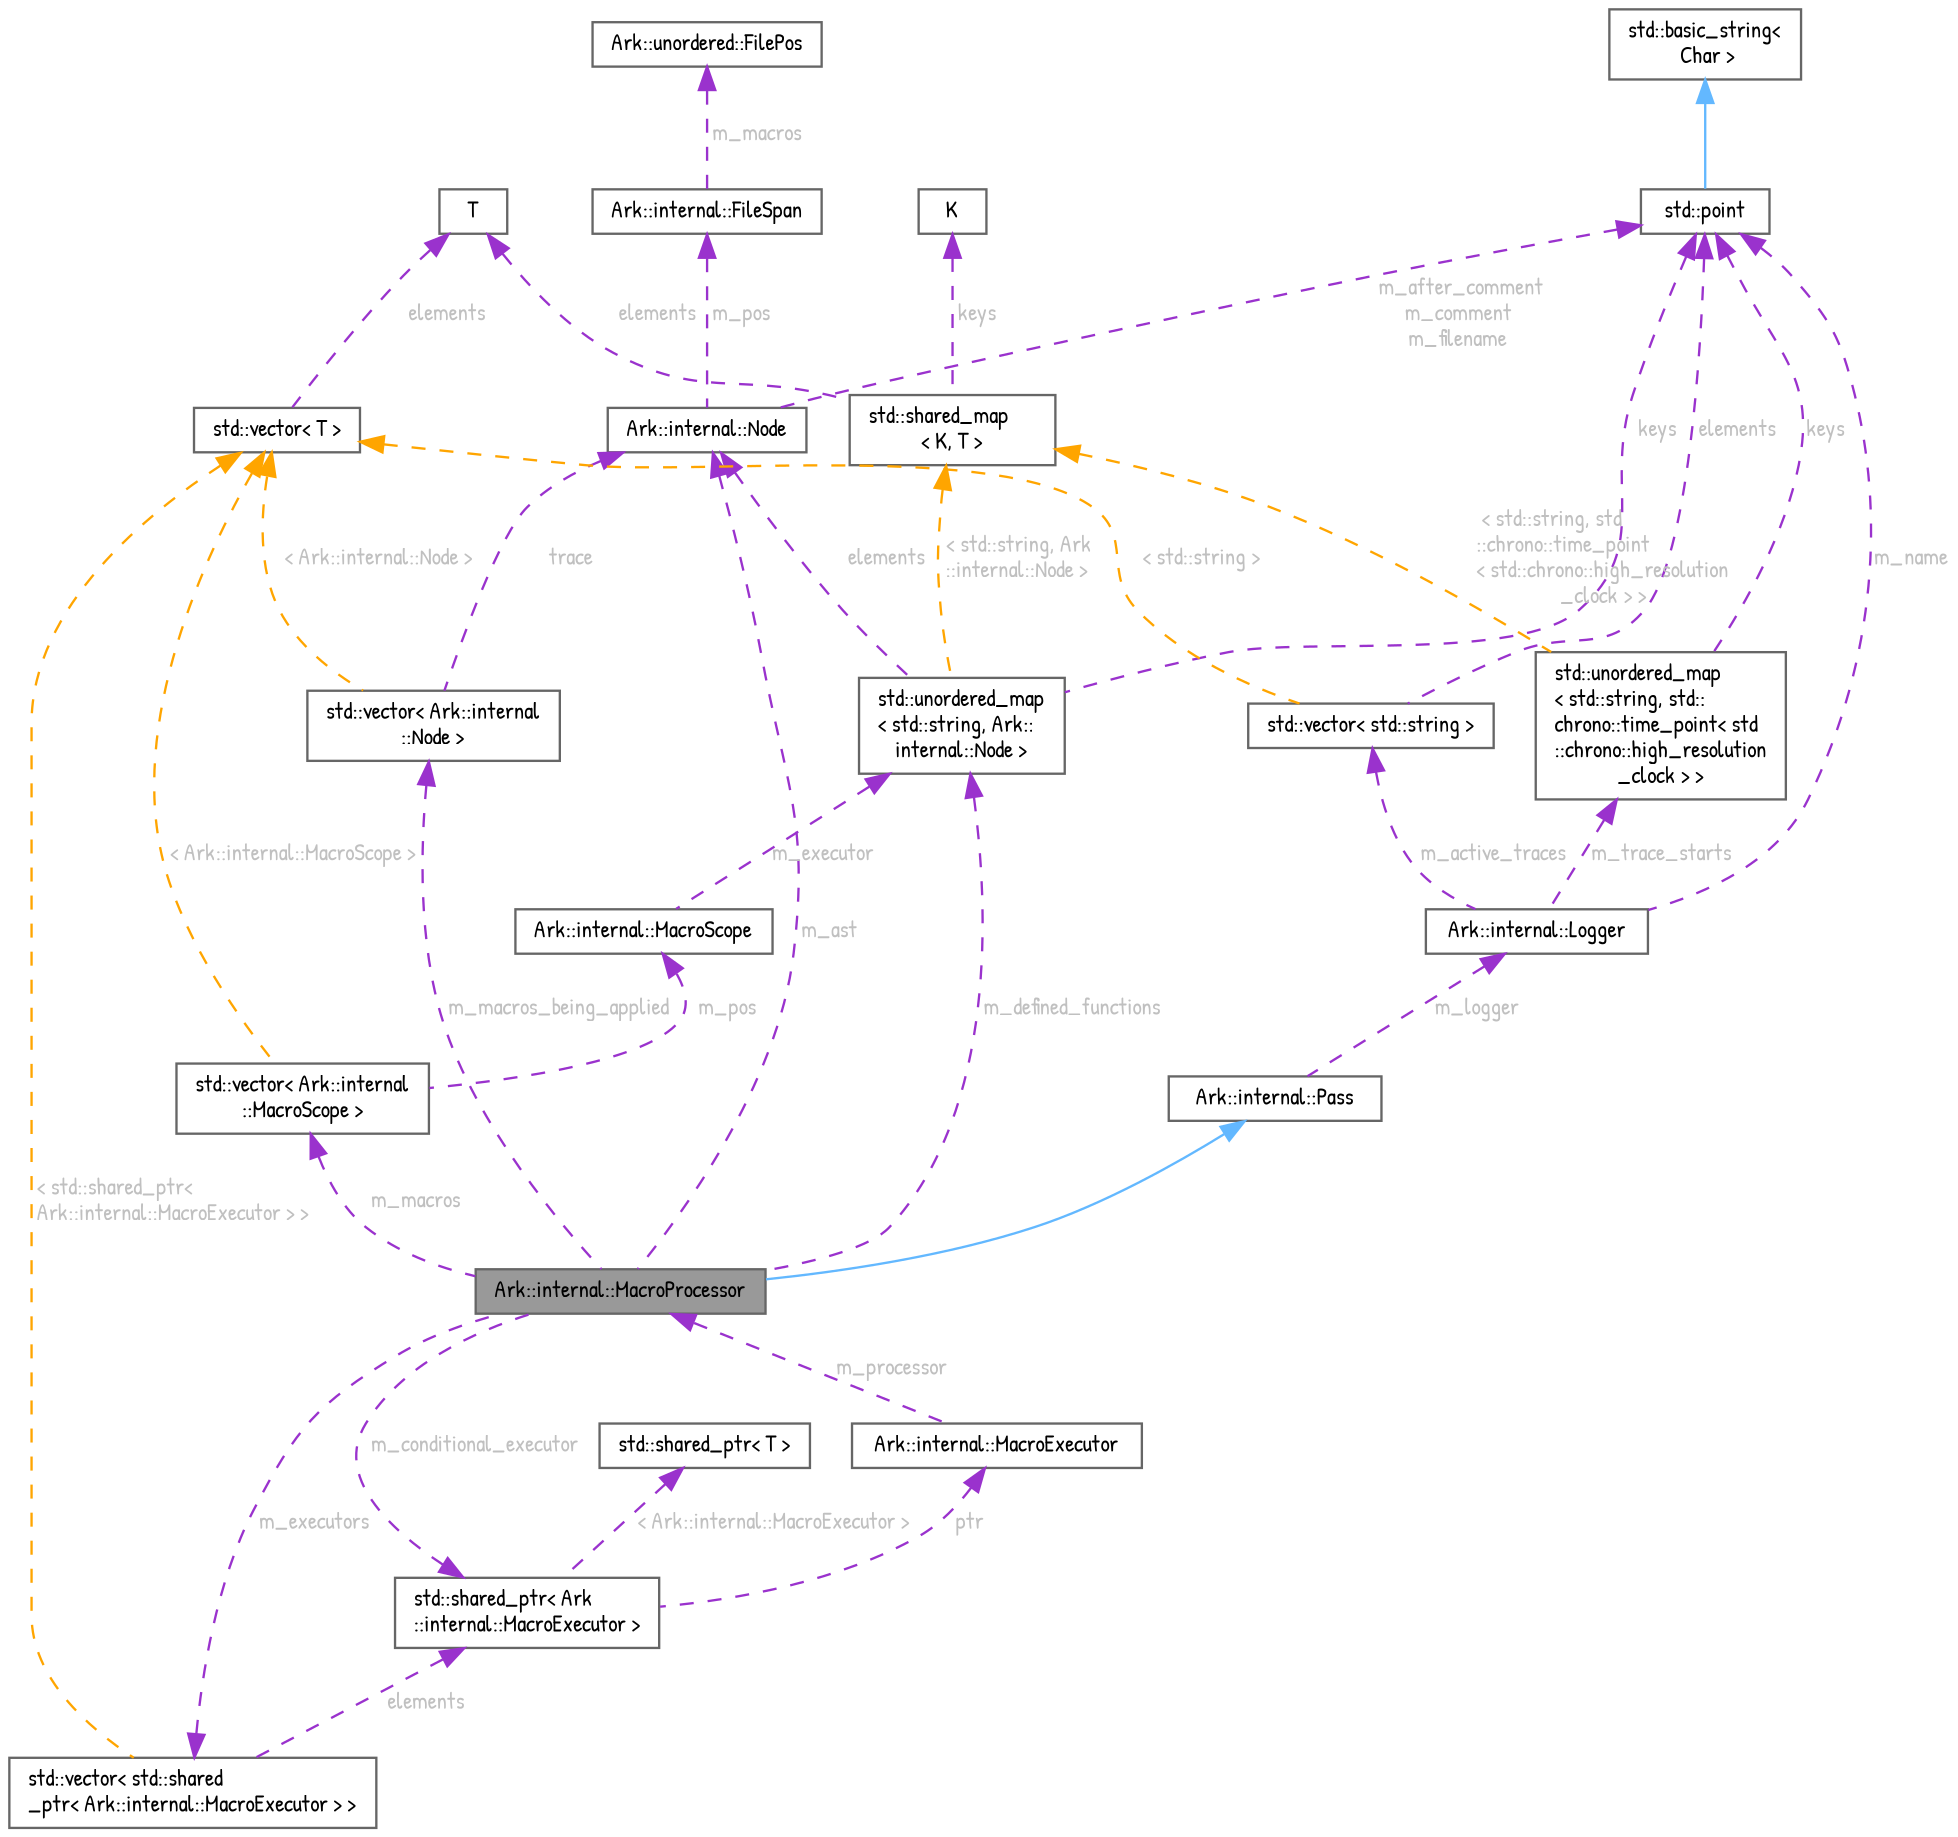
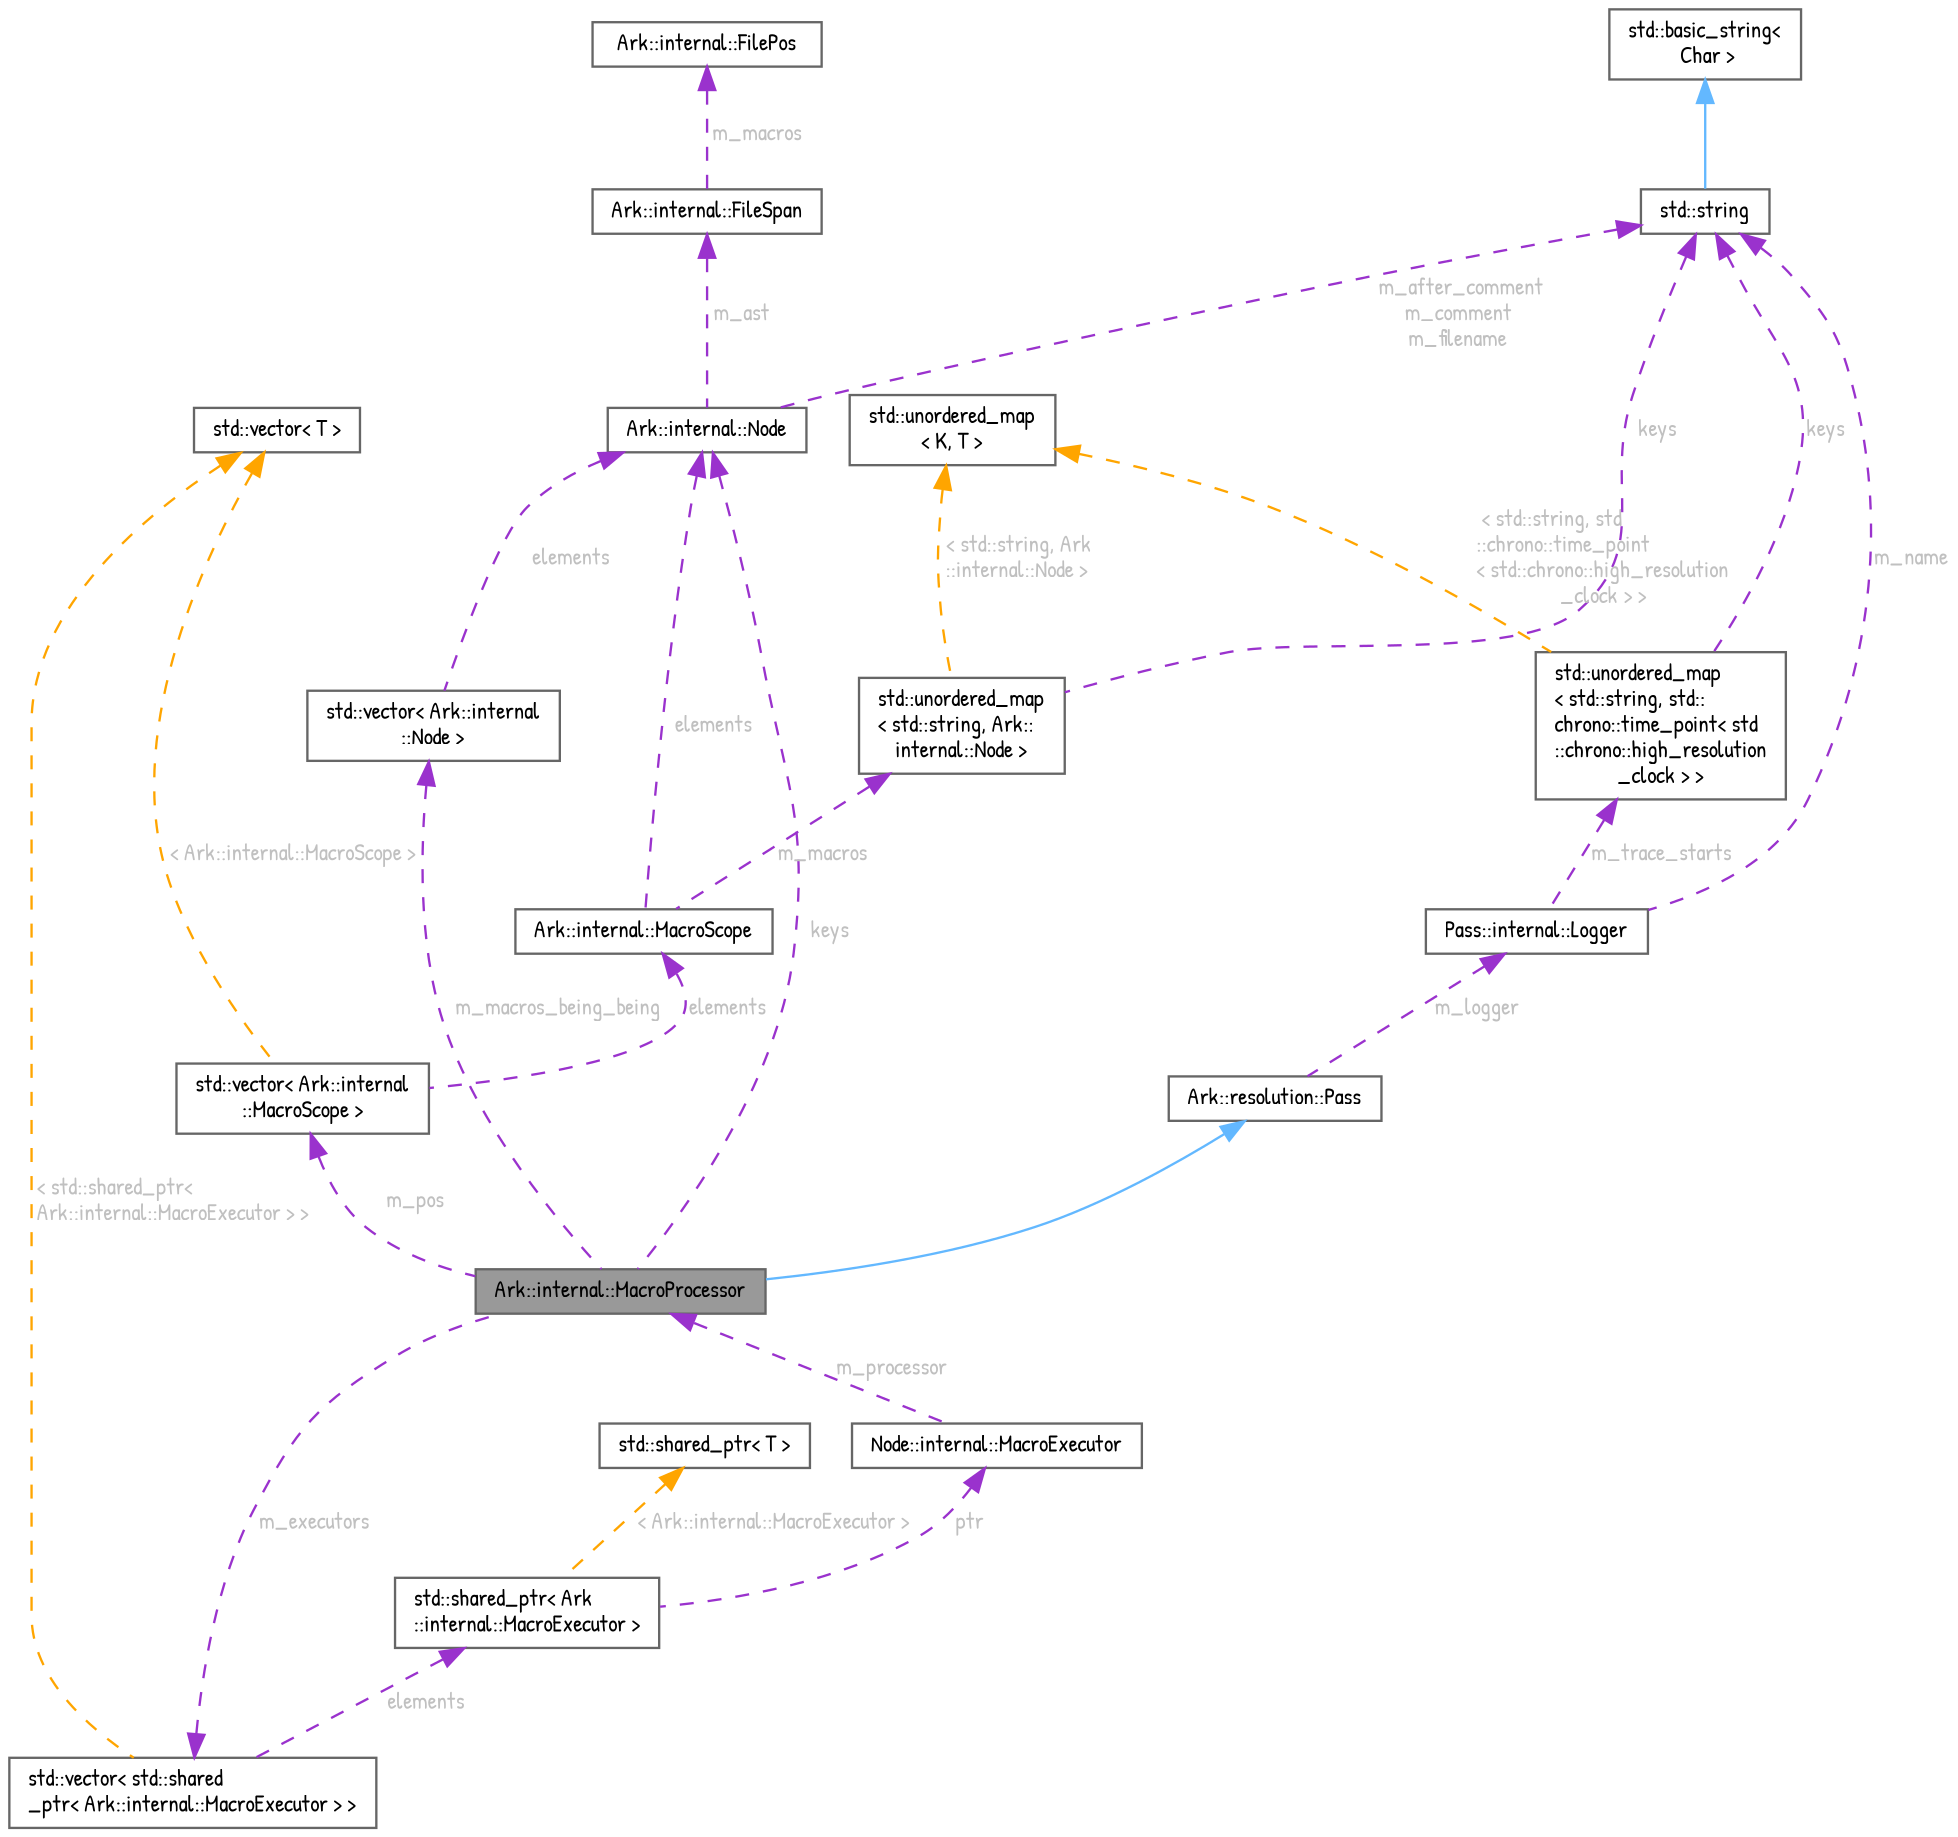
node "Ark::unordered::FilePos": label "Ark::unordered::FilePos" -> "Ark::internal::FilePos"
node "T": removed
node "K": removed
node "std::point": label "std::point" -> "std::string"
edge "Ark::internal::Node" -> "Ark::internal::FileSpan": label " m_pos" -> " m_ast"
node "std::shared_map < K, T >": label "std::shared_map < K, T >" -> "std::unordered_map < K, T >"
edge "std::vector< Ark::internal ::Node >" -> "Ark::internal::Node": label " trace" -> " elements"
edge "std::unordered_map < std::string, Ark:: internal::Node >" -> "Ark::internal::Node": now "Ark::internal::MacroScope" -> "Ark::internal::Node"
edge "std::vector< Ark::internal ::Node >" -> "std::vector< T >": removed, label "< Ark::internal::Node >"
node "std::vector< std::string >": removed
edge "Ark::internal::MacroScope" -> "std::unordered_map < std::string, Ark:: internal::Node >": label " m_executor" -> " m_macros"
edge "Ark::internal::MacroProcessor" -> "Ark::internal::Node": label " m_ast" -> " keys"
node "Ark::internal::Logger": label "Ark::internal::Logger" -> "Pass::internal::Logger"
edge "Ark::internal::MacroProcessor" -> "std::vector< Ark::internal ::Node >": label " m_macros_being_applied" -> " m_macros_being_being"
edge "std::vector< Ark::internal ::MacroScope >" -> "Ark::internal::MacroScope": label " m_pos" -> " elements"
edge "Ark::internal::MacroProcessor" -> "std::unordered_map < std::string, Ark:: internal::Node >": removed, label "m_defined_functions"
node "Ark::internal::Pass": label "Ark::internal::Pass" -> "Ark::resolution::Pass"
edge "Ark::internal::MacroProcessor" -> "std::vector< Ark::internal ::MacroScope >": label " m_macros" -> " m_pos"
edge "Ark::internal::MacroProcessor" -> "std::shared_ptr< Ark ::internal::MacroExecutor >": removed, label "m_conditional_executor"
node "Ark::internal::MacroExecutor": label "Ark::internal::MacroExecutor" -> "Node::internal::MacroExecutor"
edge "std::shared_ptr< Ark ::internal::MacroExecutor >" -> "std::shared_ptr< T >": color darkorchid3 -> orange
